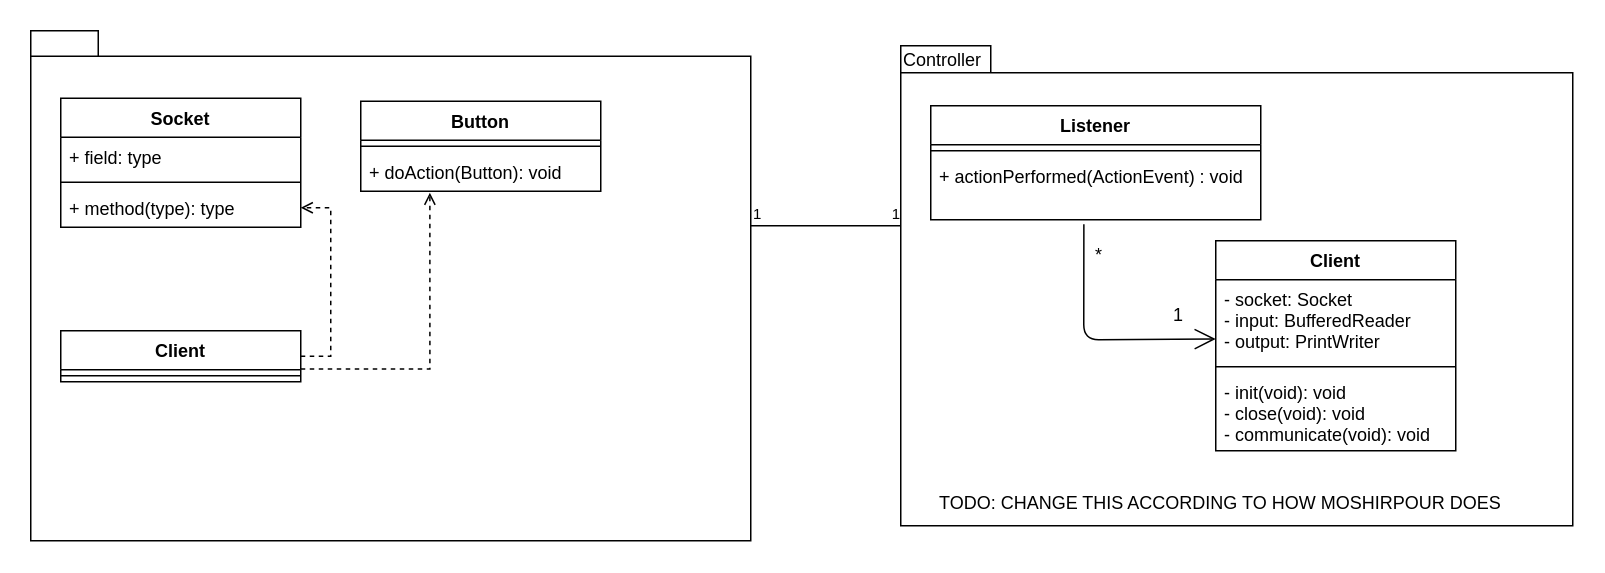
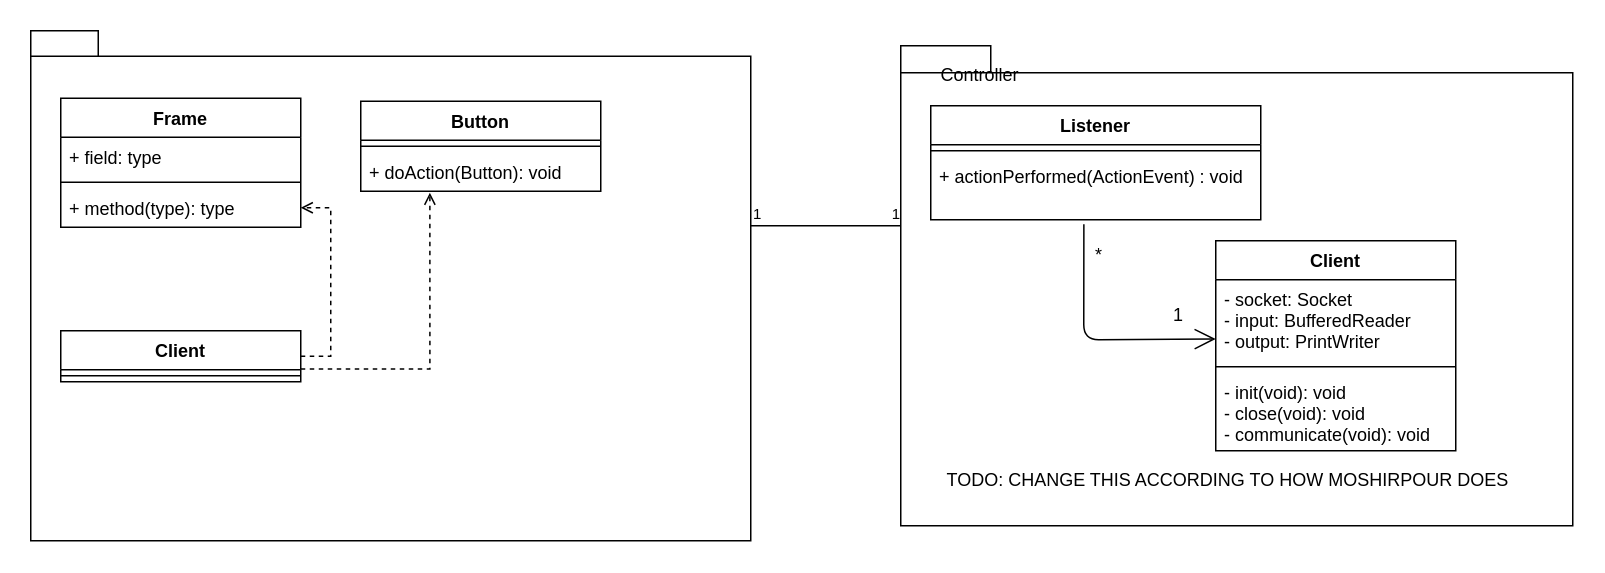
node "Controller": moved (953, 61) -> (991, 76)
node "Socket": label "Socket" -> "Frame"
node "TODO: CHANGE THIS ACCORDING TO HOW MOSHIRPOUR DOES": moved (1229, 503) -> (1237, 481)
